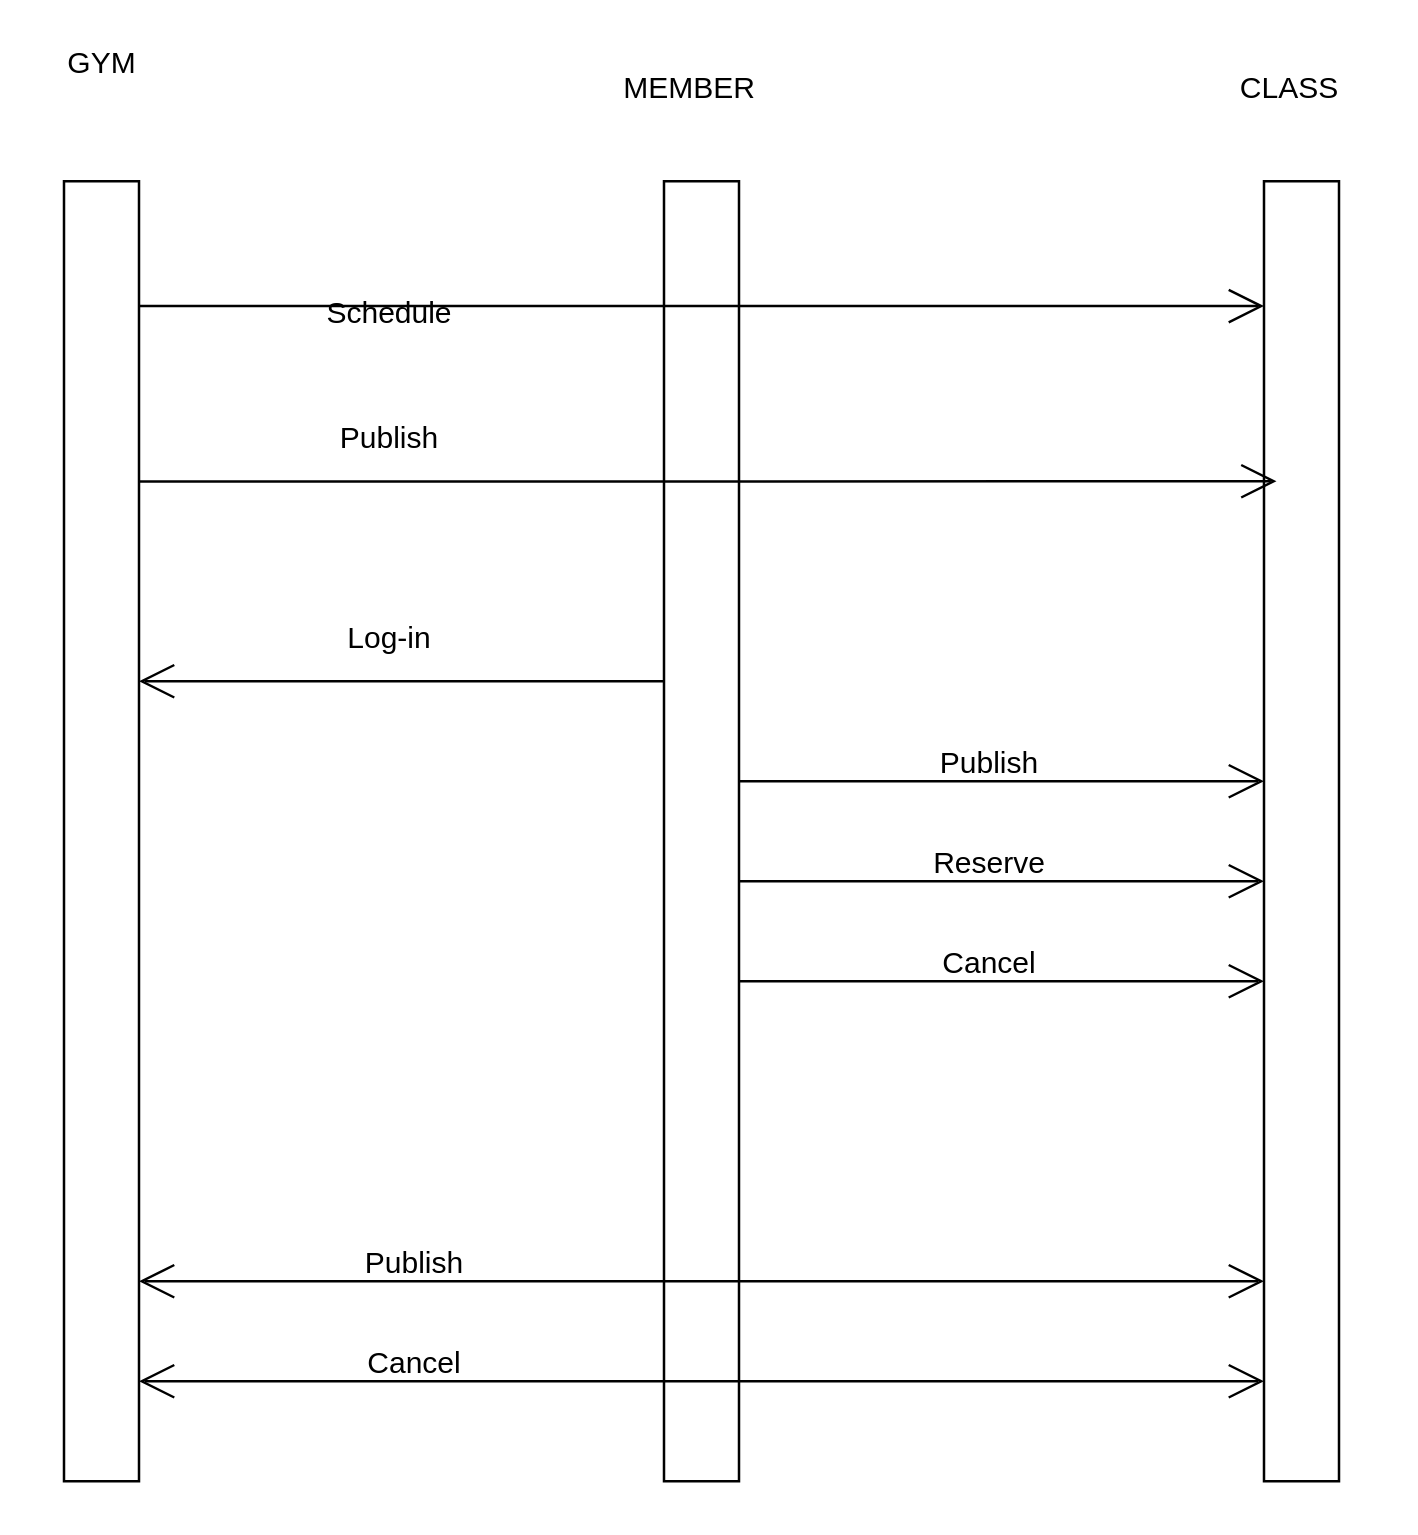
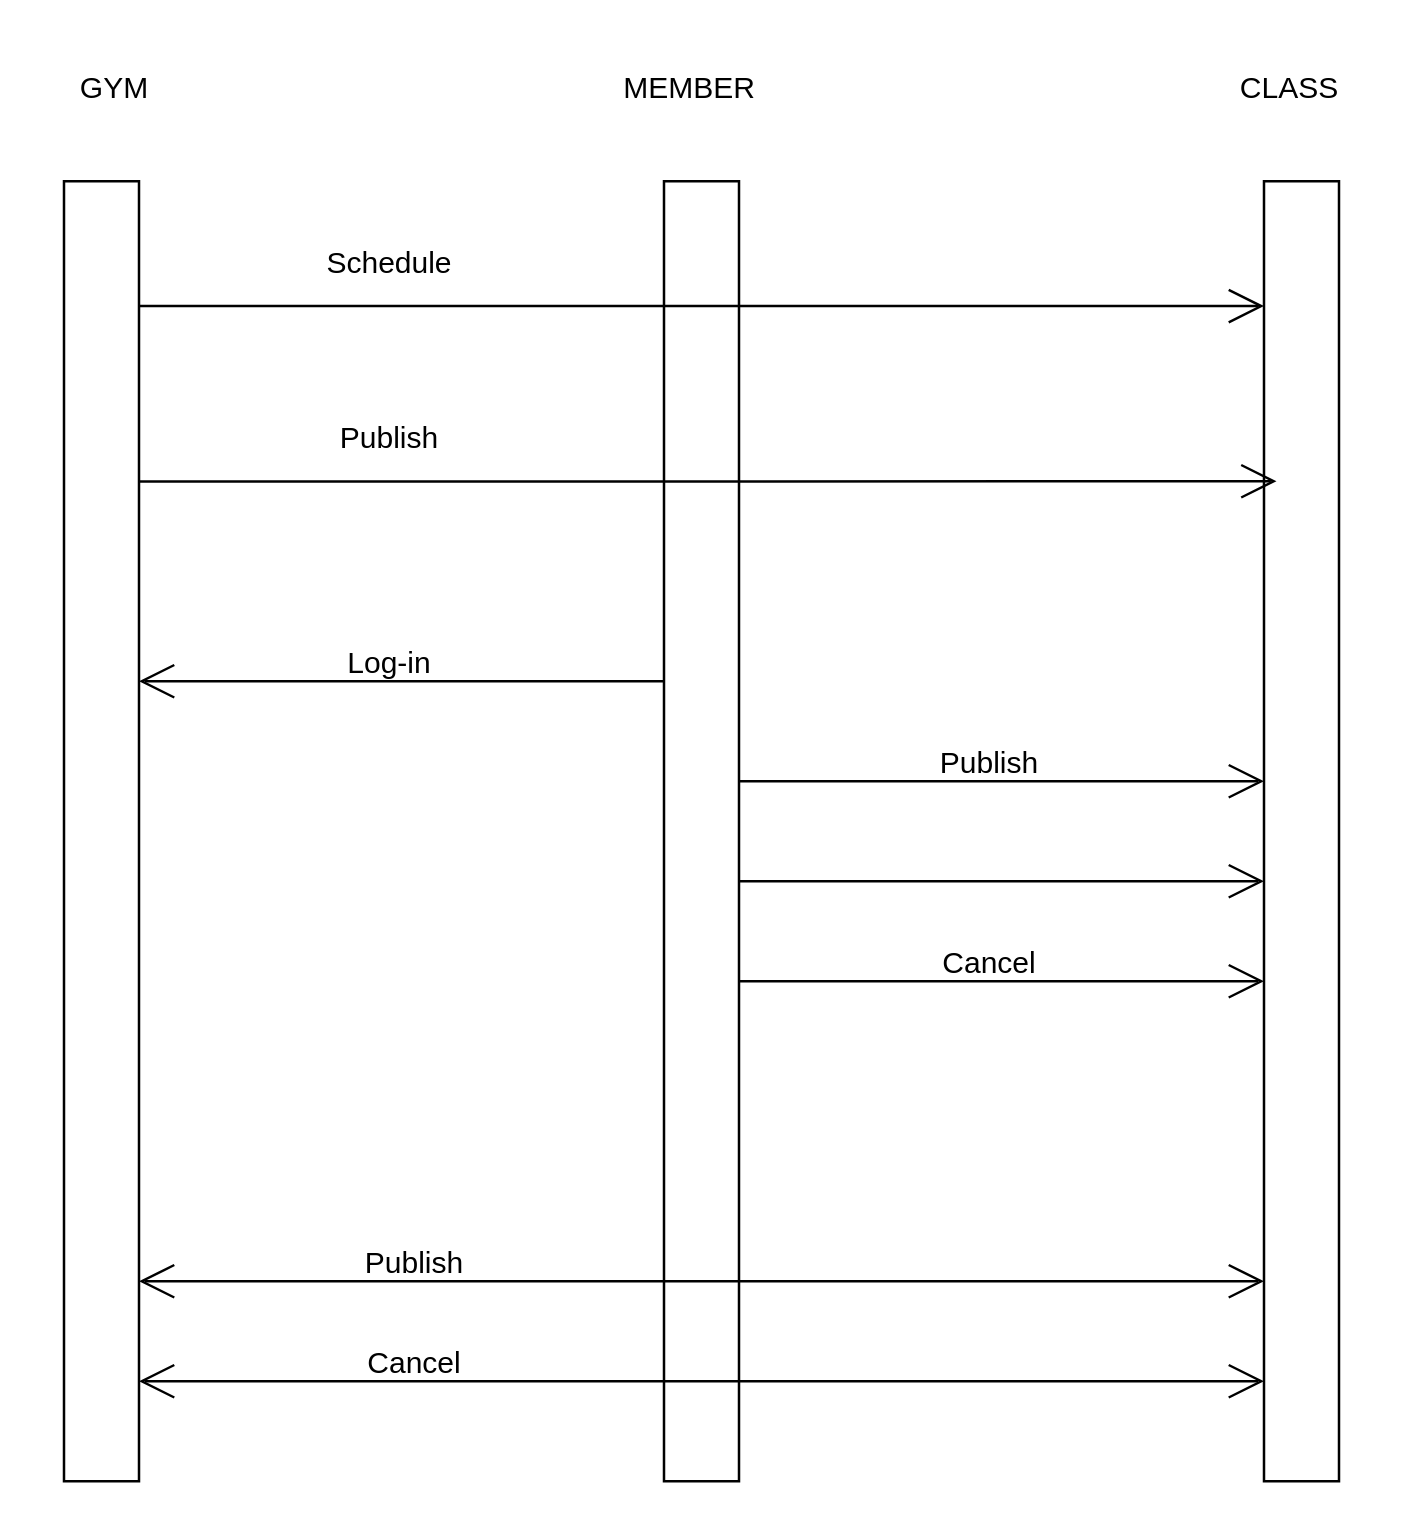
node "GYM": moved (101, 64) -> (114, 89)
node "Schedule": moved (389, 314) -> (389, 264)
node "Log-in": moved (389, 639) -> (389, 664)
node "Reserve": removed
